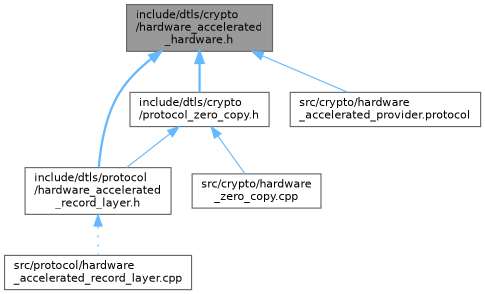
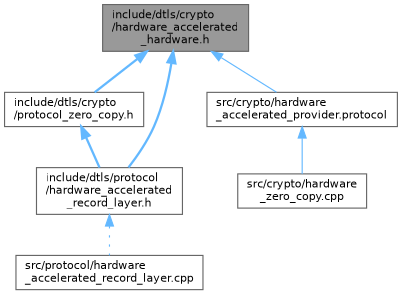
edge "include/dtls/protocol /hardware_accelerated _record_layer.h" -> "include/dtls/crypto /protocol_zero_copy.h": style solid -> bold
edge "src/crypto/hardware _zero_copy.cpp" -> "include/dtls/crypto /protocol_zero_copy.h": now "src/crypto/hardware _zero_copy.cpp" -> "src/crypto/hardware _accelerated_provider.protocol"
